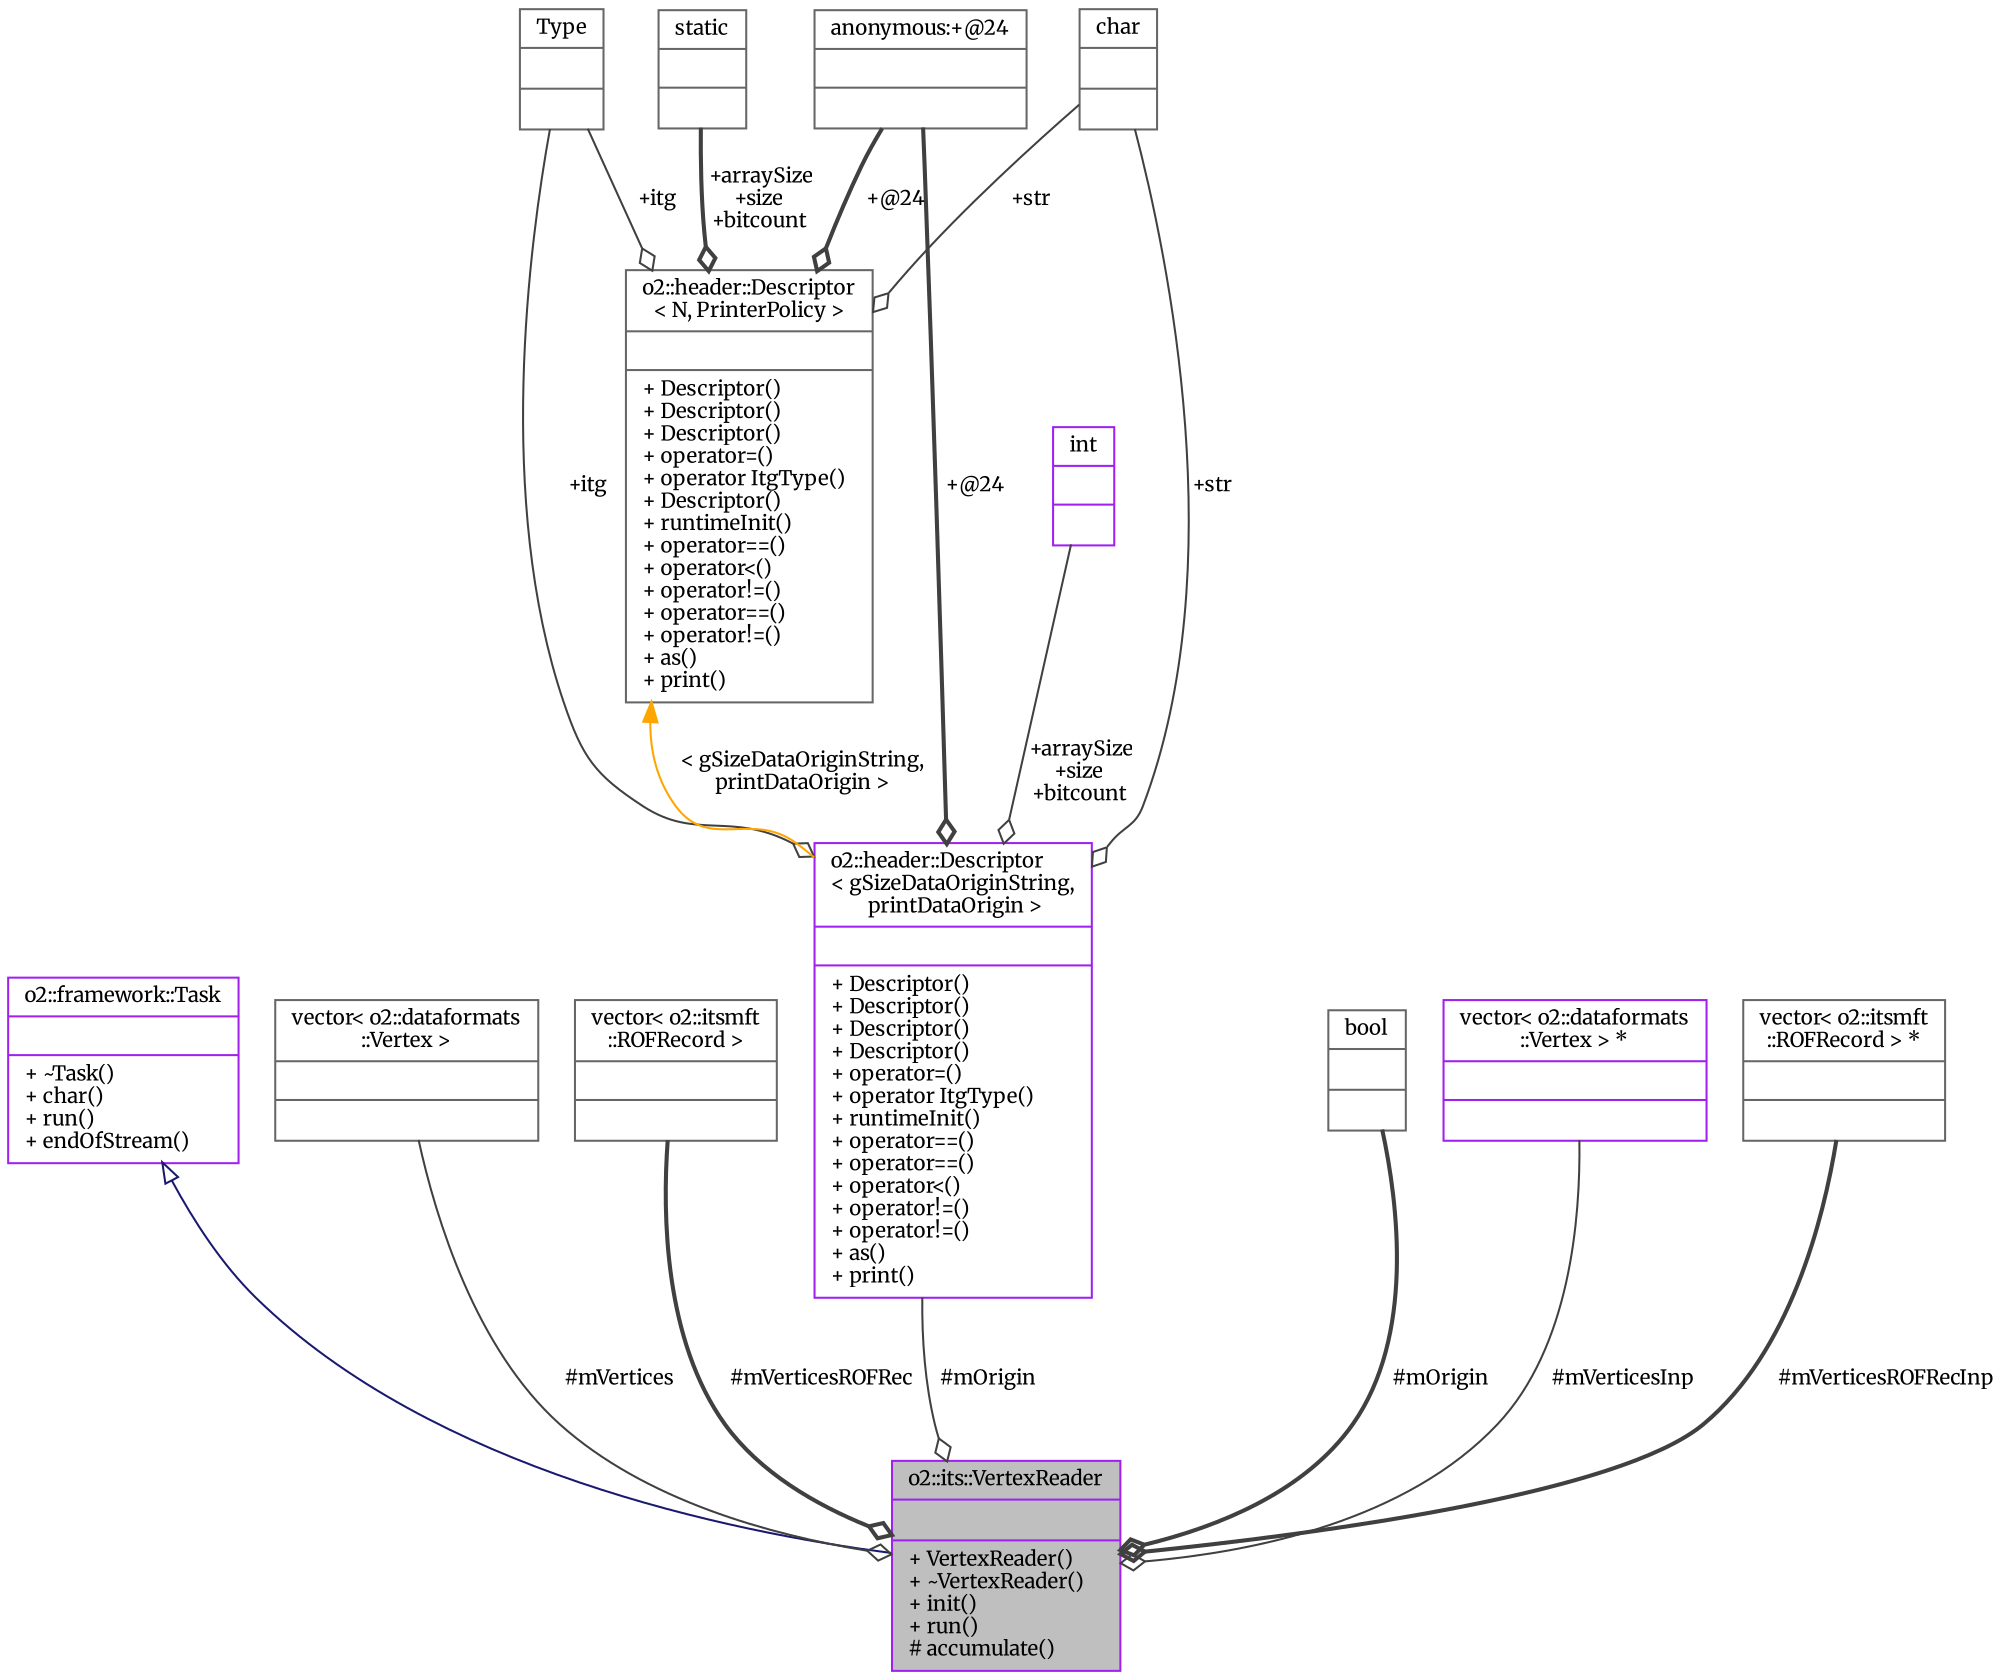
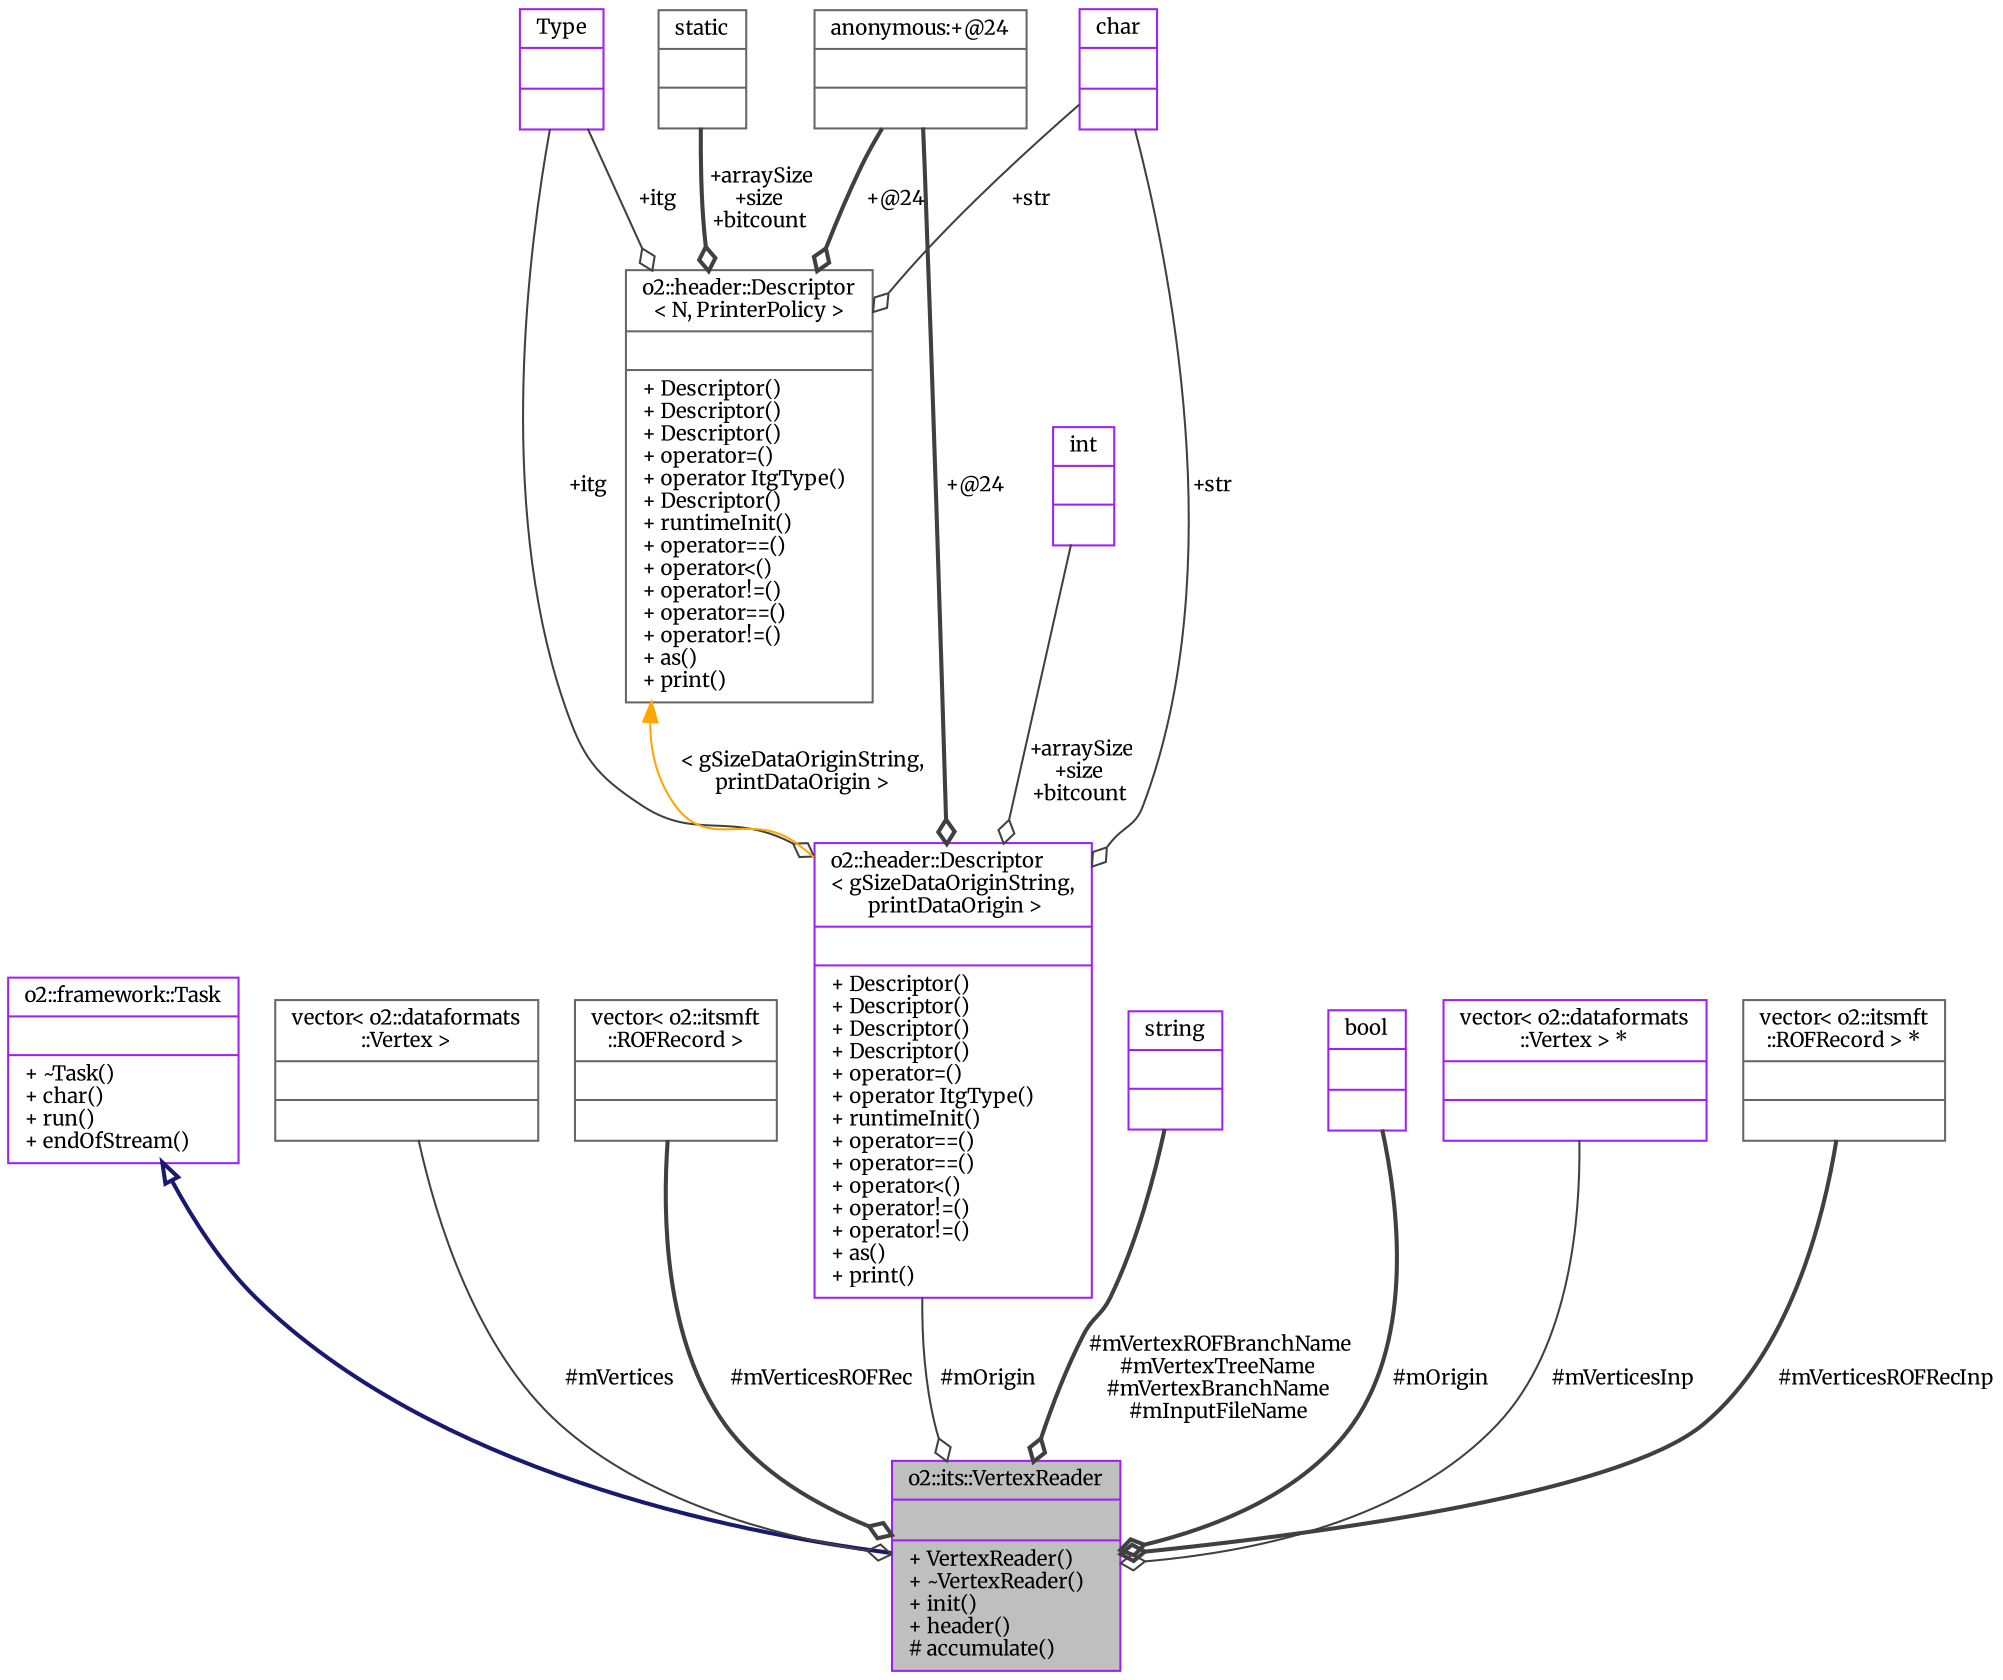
node "Type": color gray40 -> purple
node "char": color gray40 -> purple
node "string": added
node "bool": color gray40 -> purple
edge "o2::its::VertexReader" -> "o2::framework::Task": style solid -> bold
node "o2::its::VertexReader": text "+ run()" -> "+ header()"
